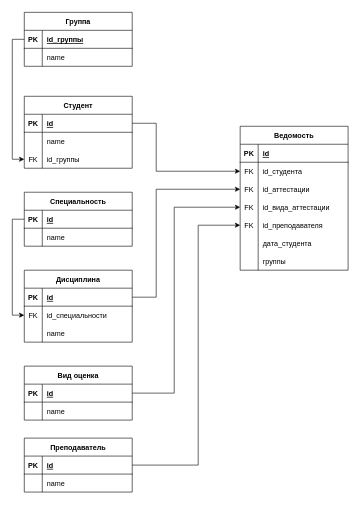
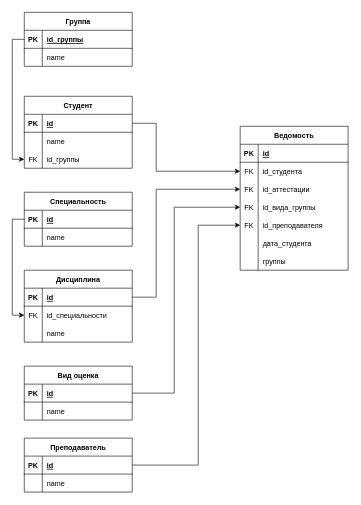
node "id_вида_аттестации": label "id_вида_аттестации" -> "id_вида_группы"
